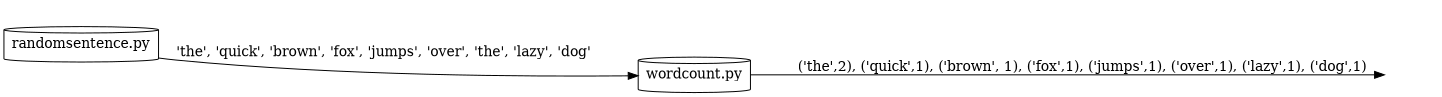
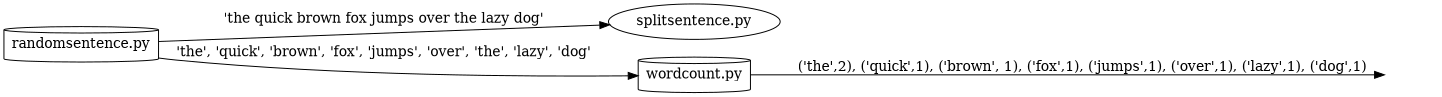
node "splitsentence.py": added
